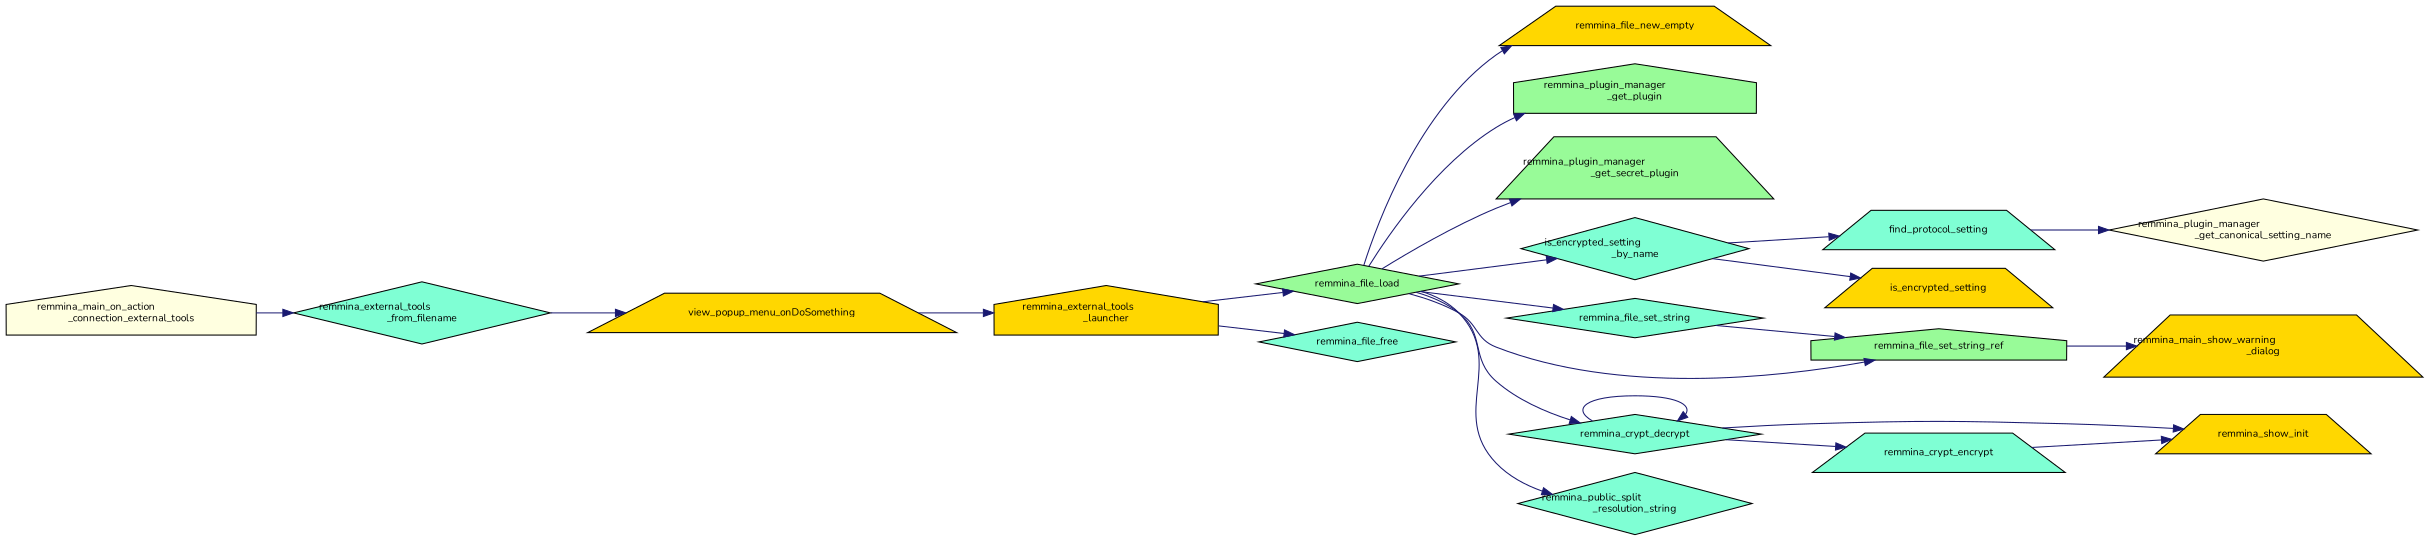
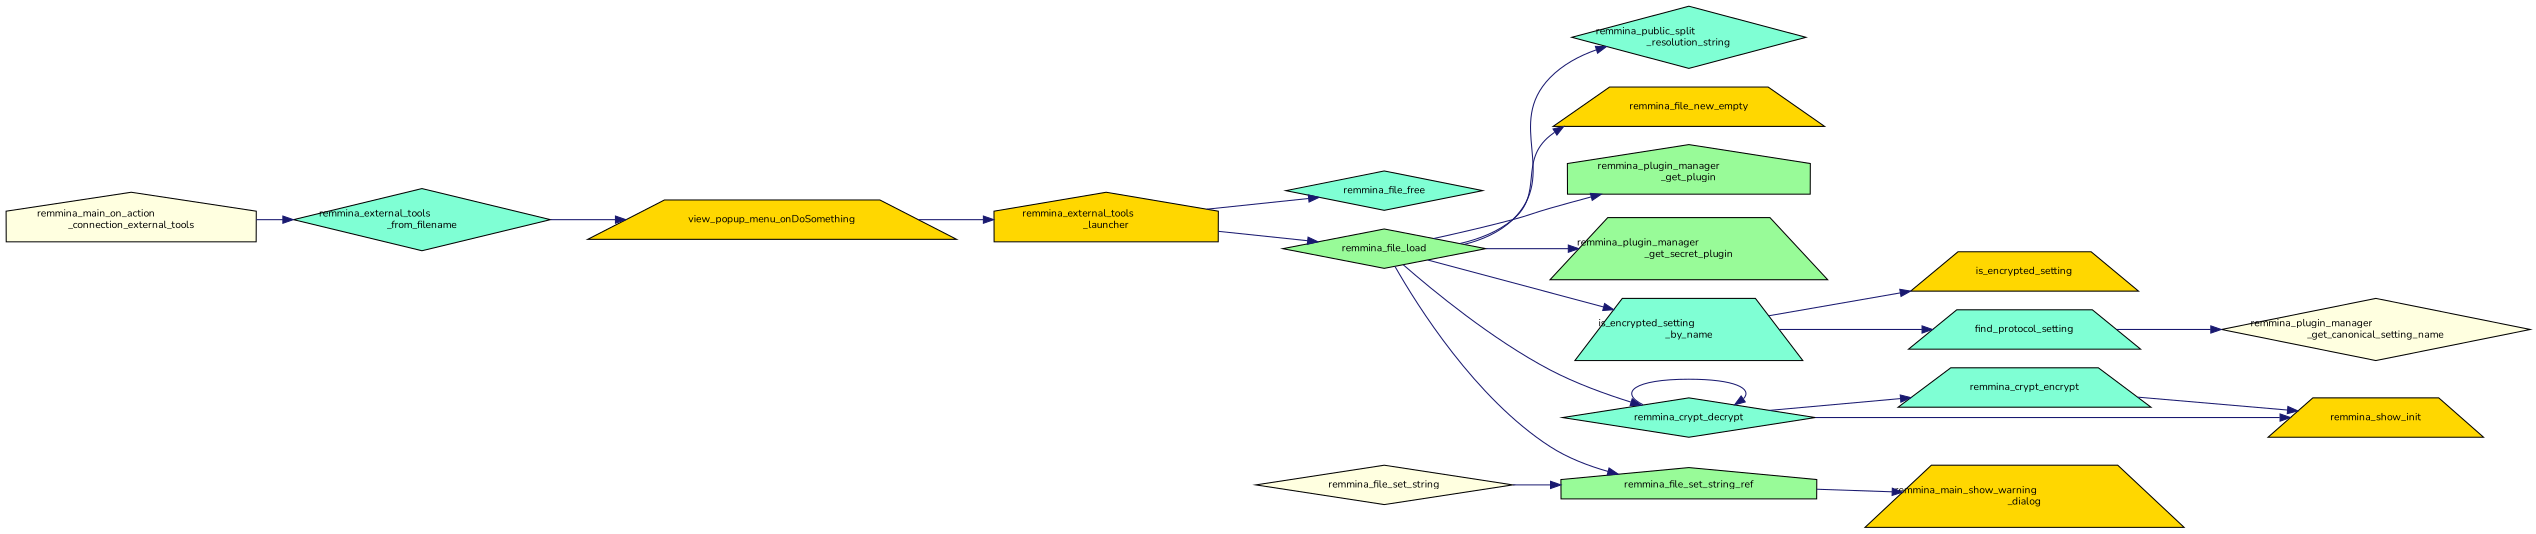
node "is_encrypted_setting _by_name": shape diamond -> trapezium
edge "remmina_file_load" -> "remmina_file_set_string": removed
node "remmina_file_set_string": fillcolor aquamarine -> lightyellow
